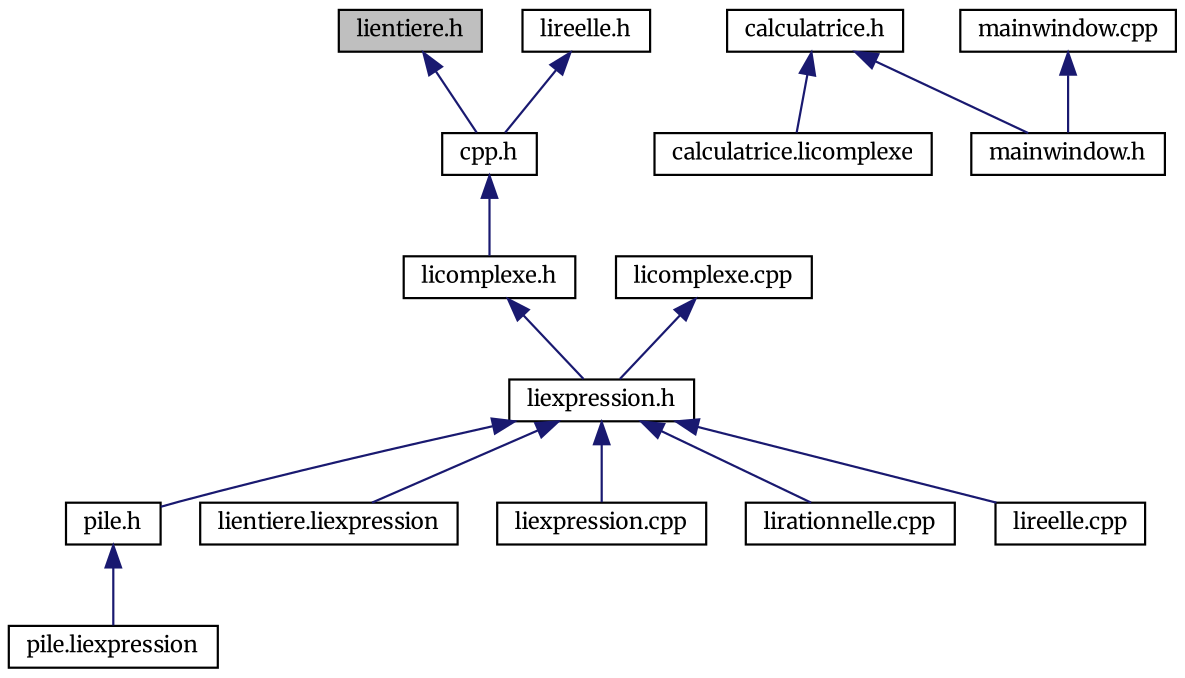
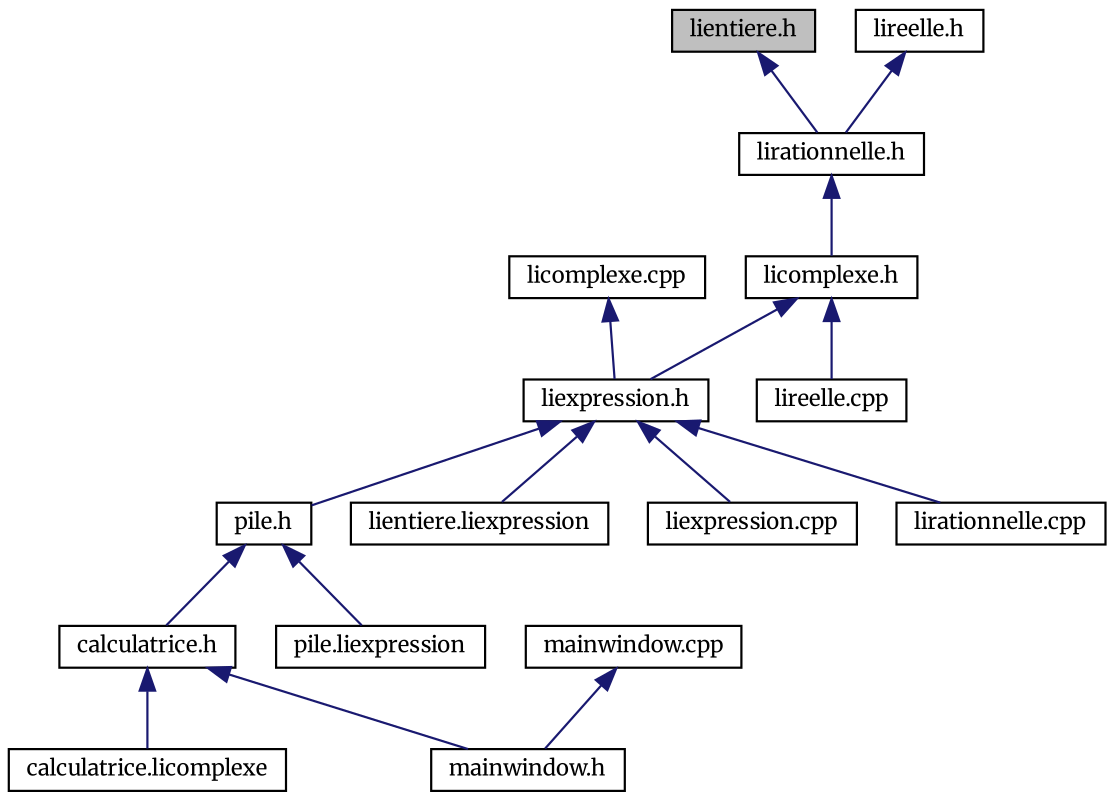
node "cpp.h": label "cpp.h" -> "lirationnelle.h"
edge "lireelle.cpp" -> "liexpression.h": now "lireelle.cpp" -> "licomplexe.h"
edge "calculatrice.h" -> "pile.h": added
